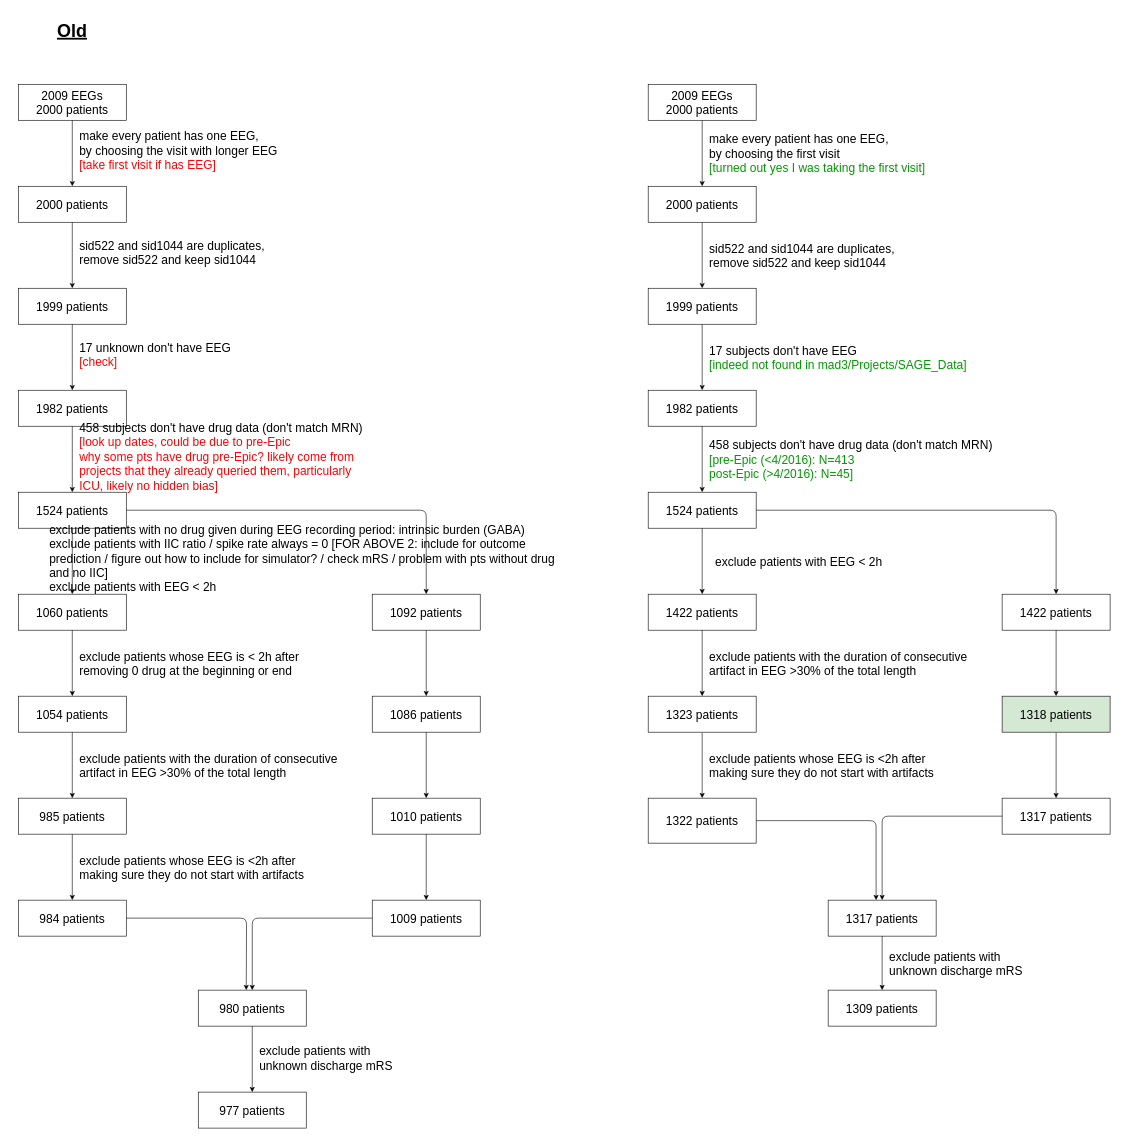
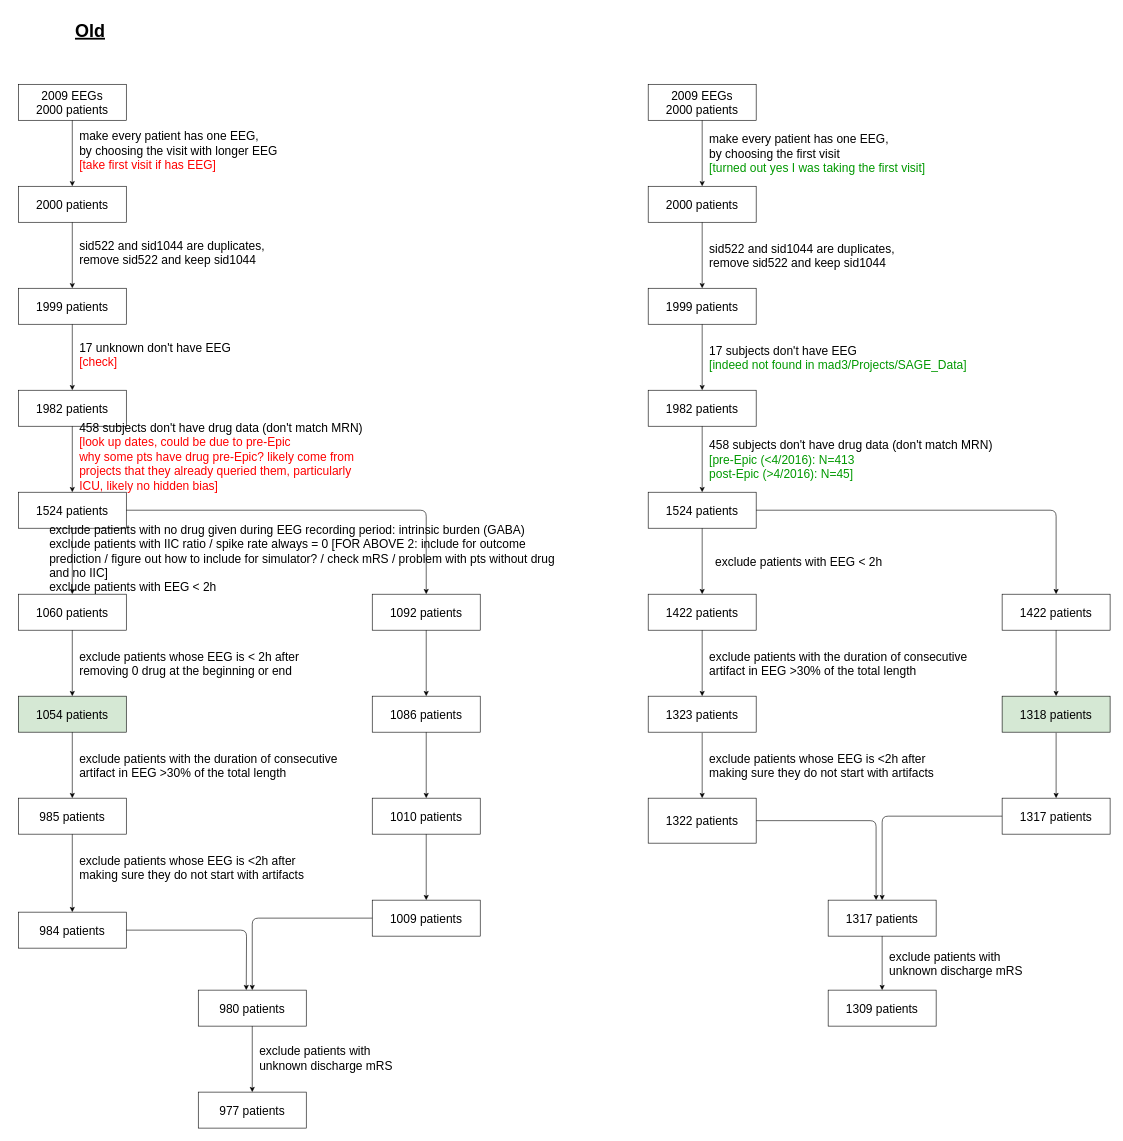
node "Old": moved (72, 30) -> (90, 30)
node "1054 patients": fillcolor #ffffff -> #d5e8d4
node "984 patients": moved (72, 918) -> (72, 930)
